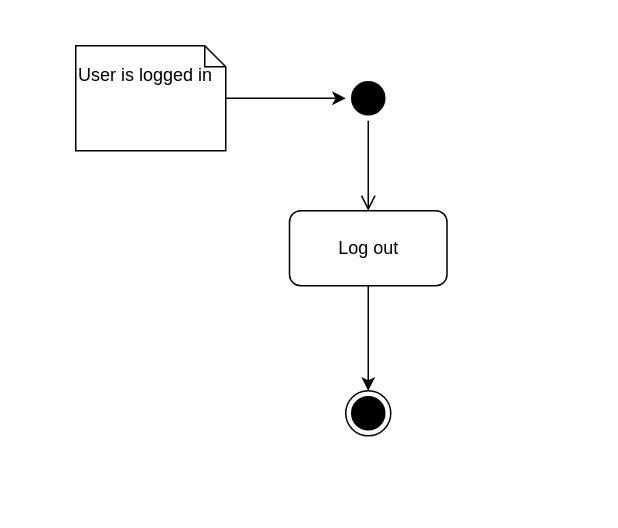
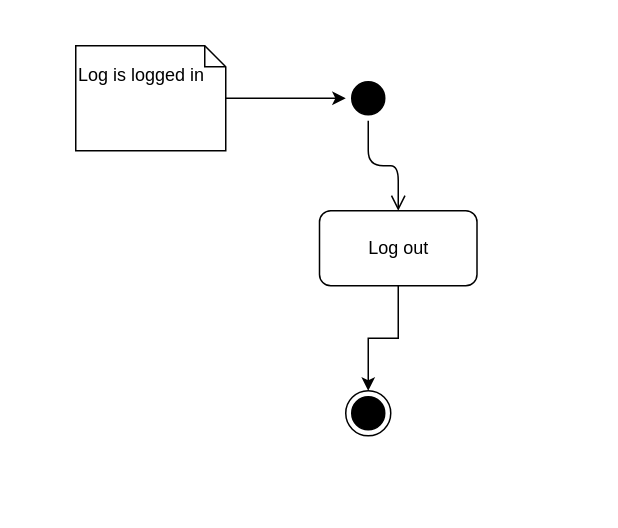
node "User is logged in": label "User is logged in" -> "Log is logged in"
node "Log out": moved (368, 248) -> (398, 248)
